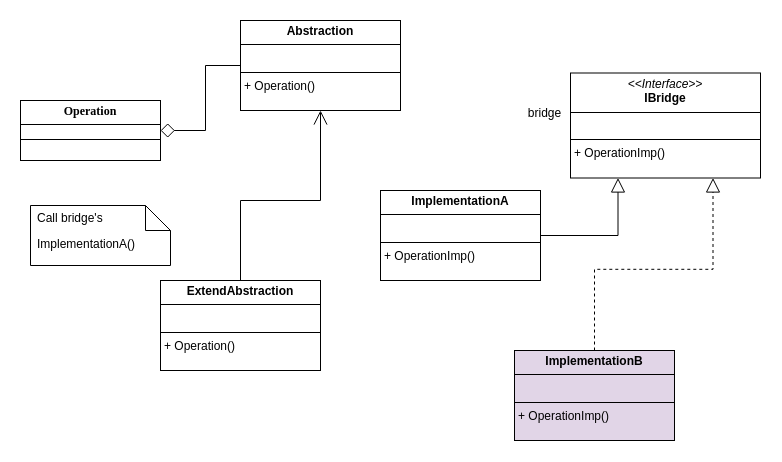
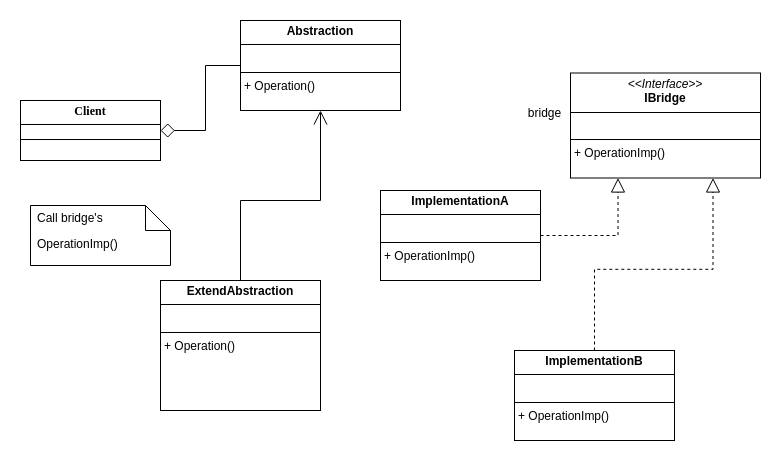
node "Operation": label "Operation" -> "Client"
edge "ImplementationA + OperationImp()" -> "<<Interface>> IBridge + OperationImp()": style solid -> dashed
node "ImplementationA()": label "ImplementationA()" -> "OperationImp()"
node "ExtendAbstraction + Operation()": size 160x90 -> 160x130
node "ImplementationB + OperationImp()": fillcolor #e1d5e7 -> #ffffff
